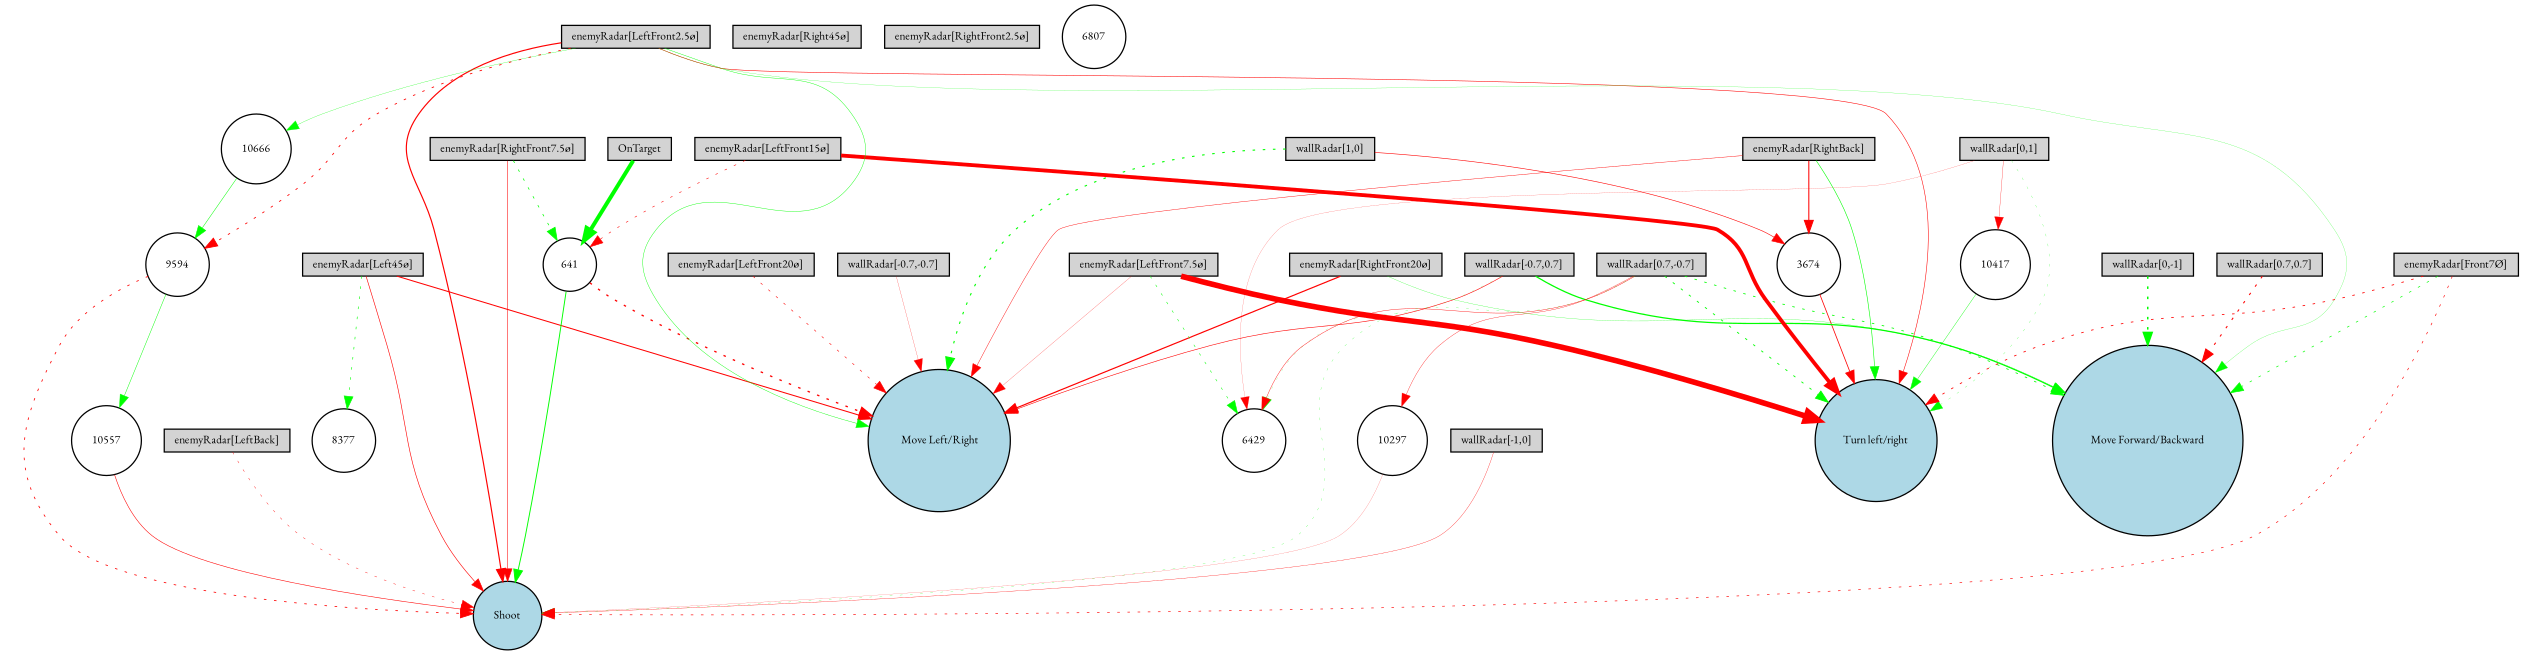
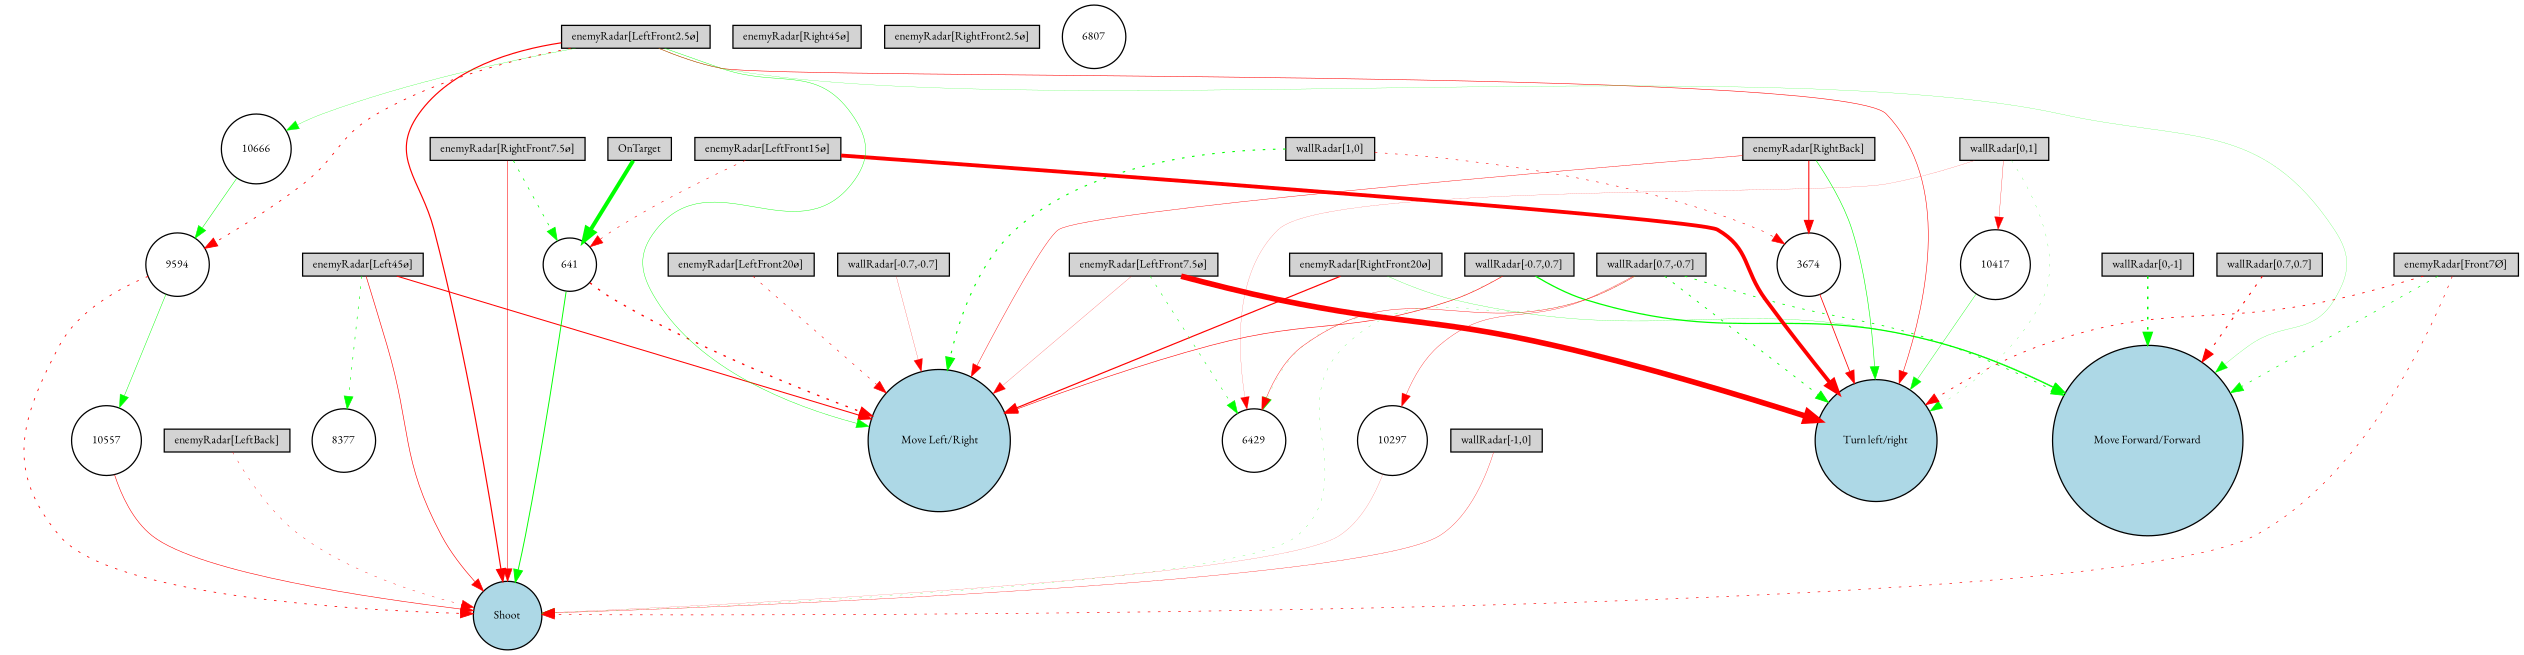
edge "wallRadar[1,0]" -> "3674": style solid -> dotted
node "Move Forward/Backward": label "Move Forward/Backward" -> "Move Forward/Forward"
